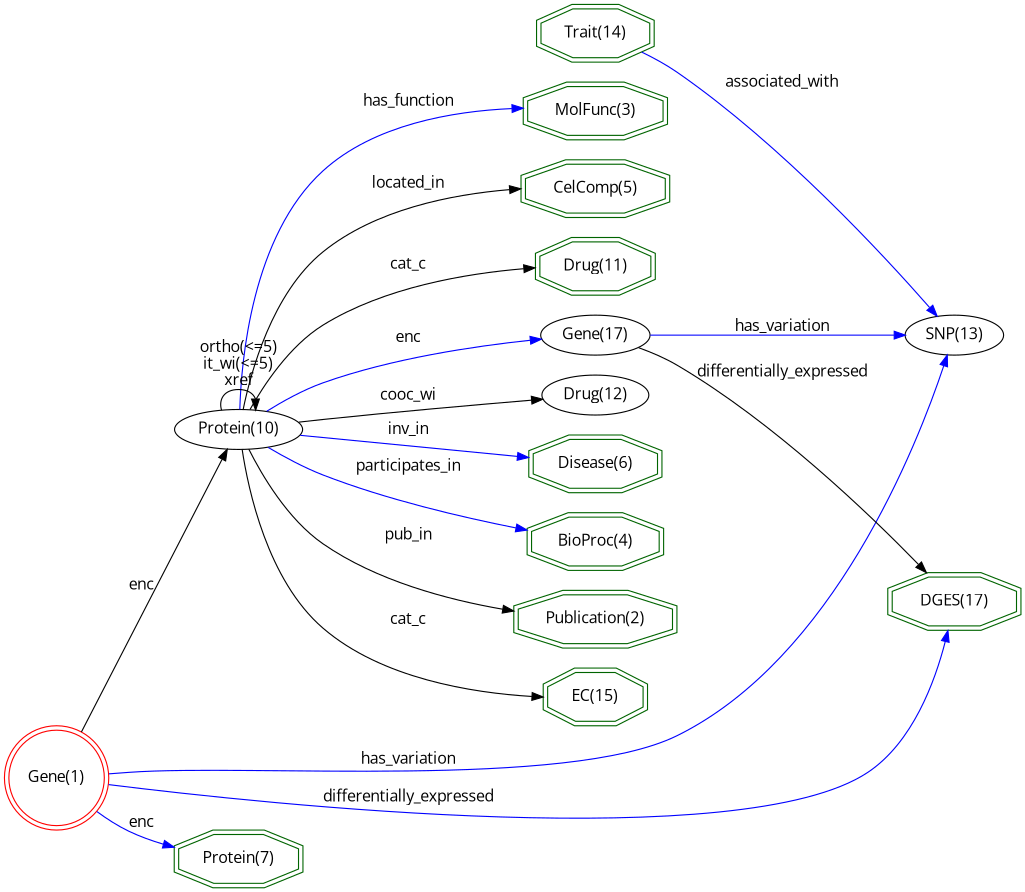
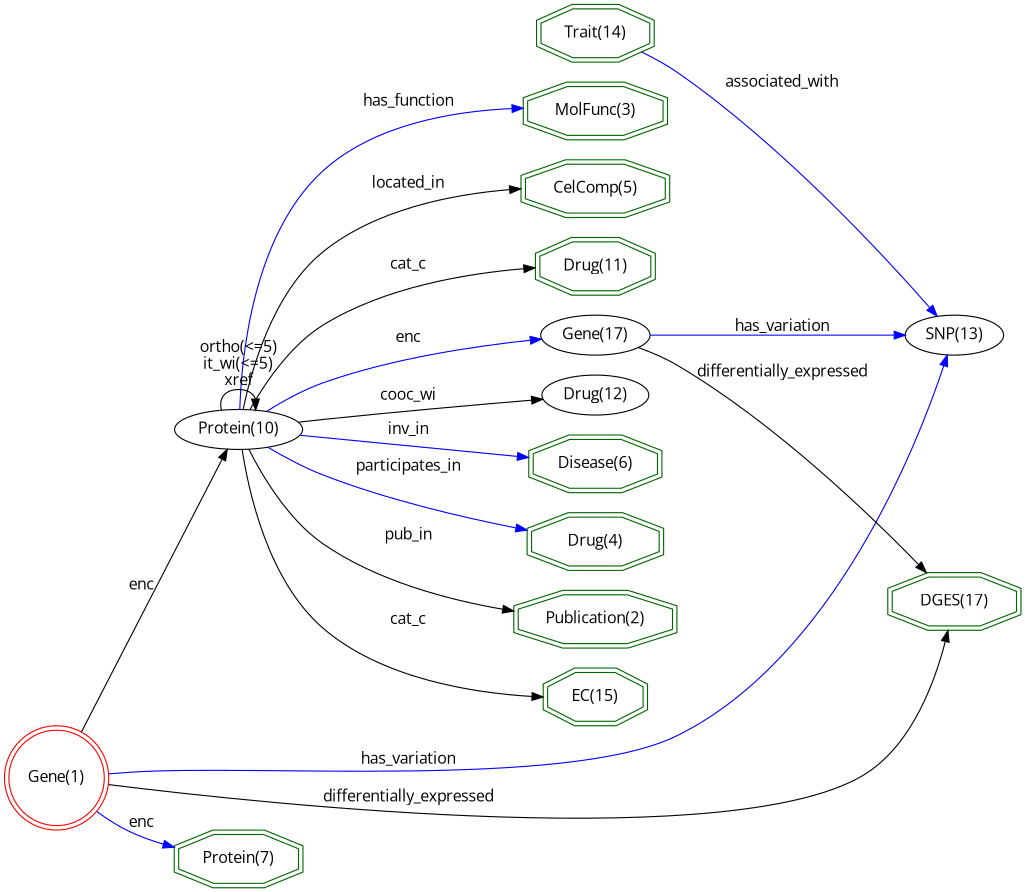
node "BioProc(4)": label "BioProc(4)" -> "Drug(4)"
edge "Gene(1)" -> "DGES(17)": color blue -> black
